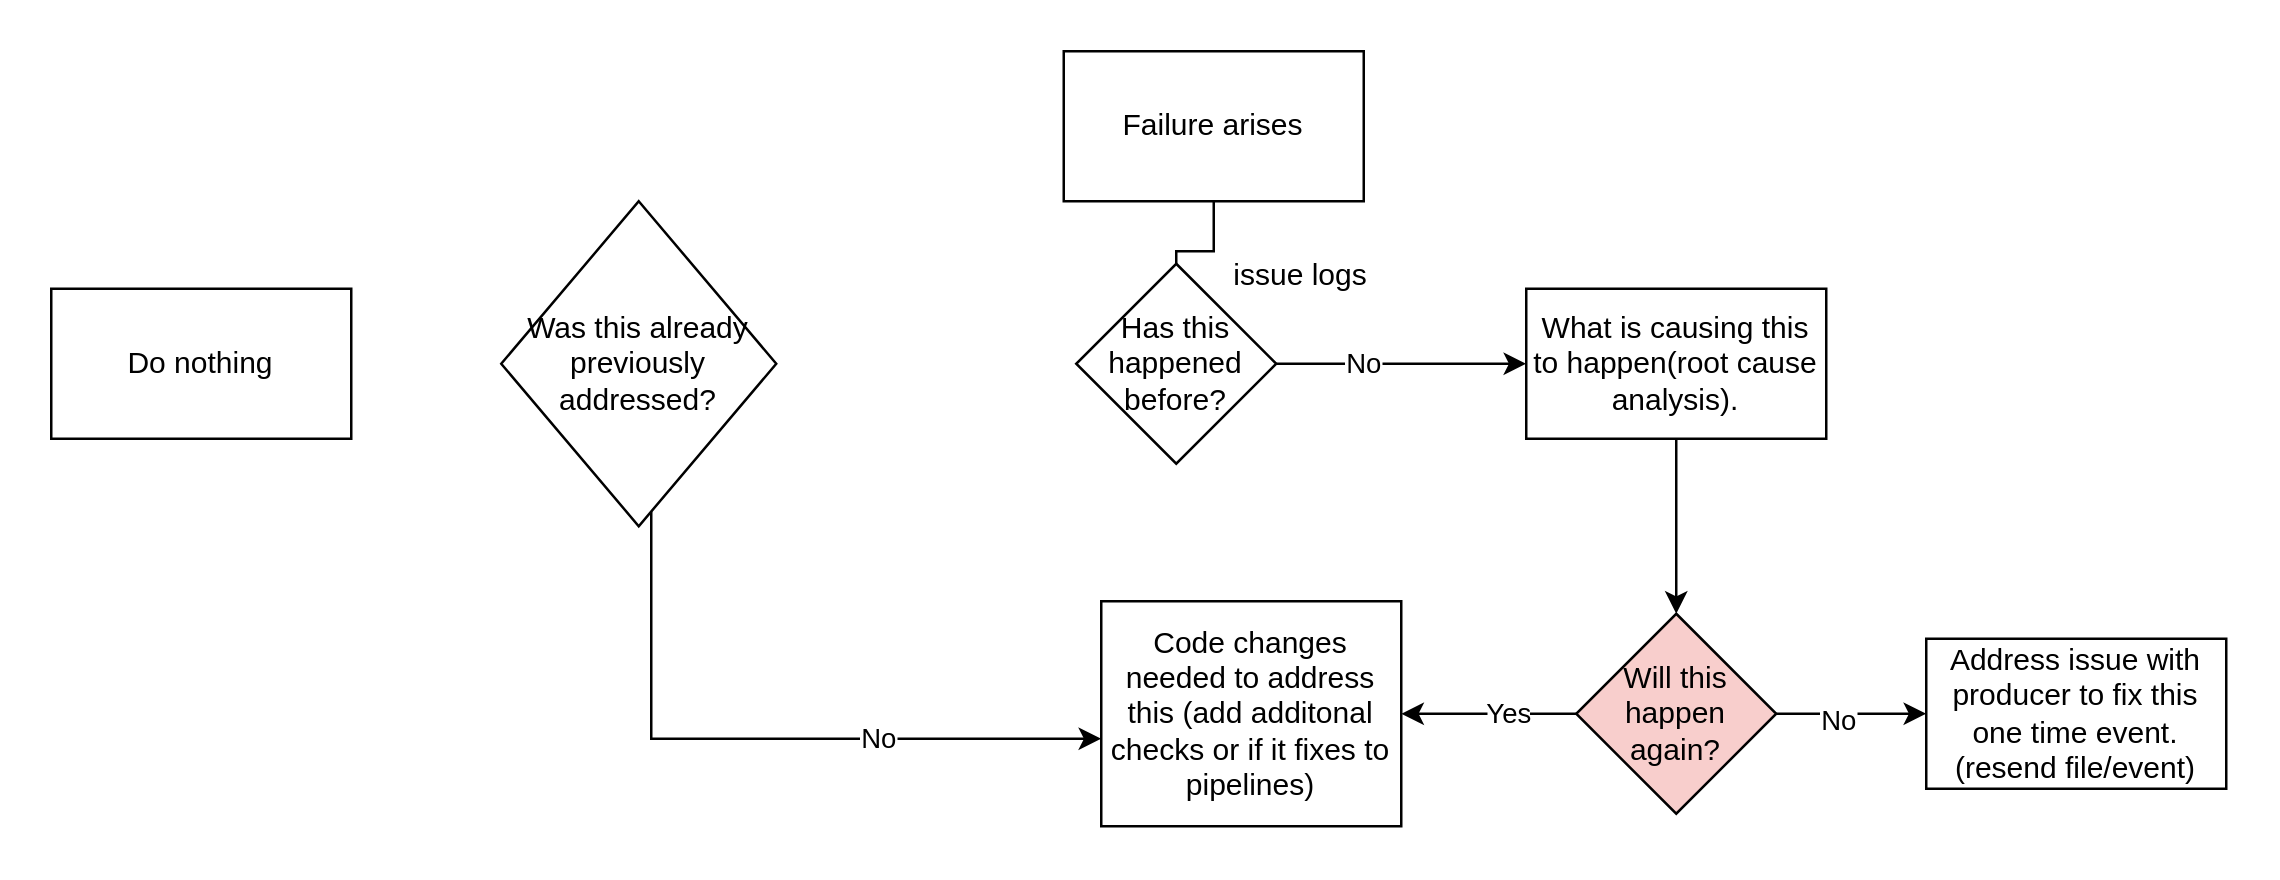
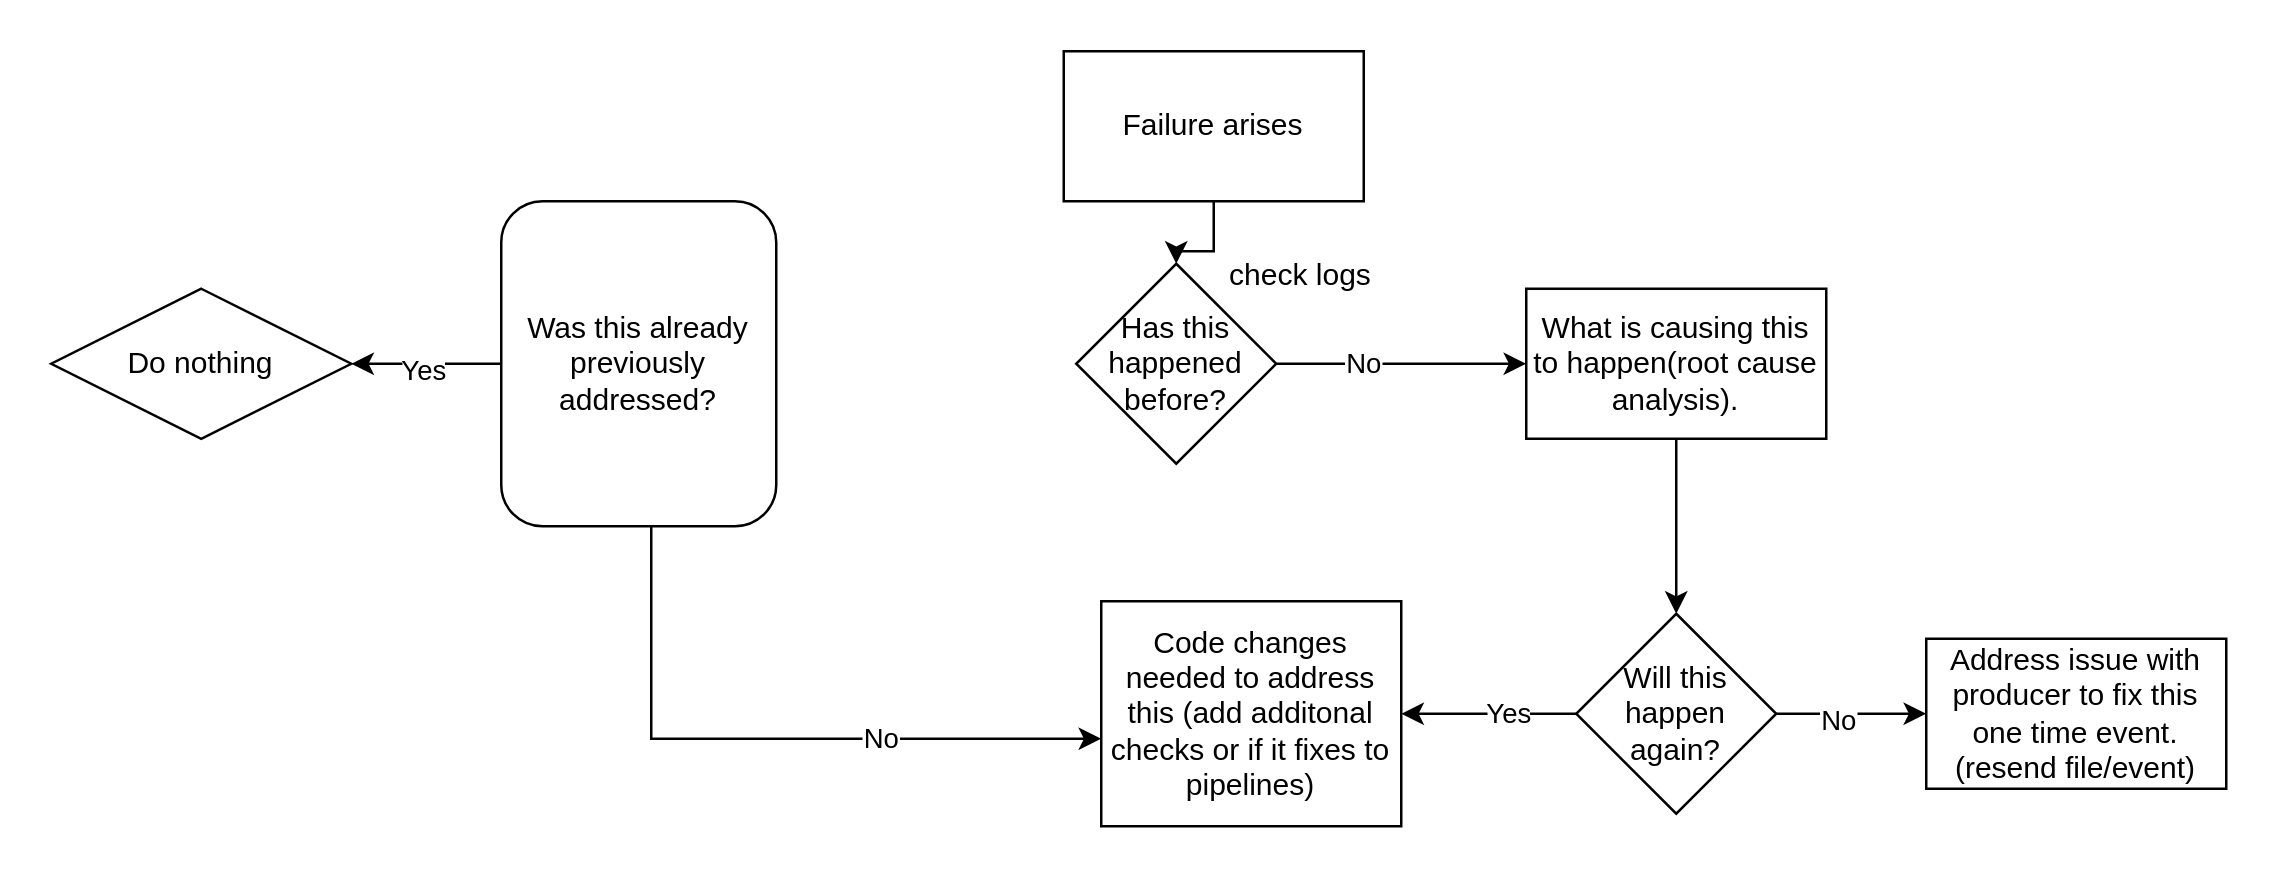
edge "Failure arises" -- "Has this happened before?": arrowhead none -> classic
node "issue logs": label "issue logs" -> "check logs"
node "Do nothing": shape rectangle -> diamond
edge "Was this already previously addressed?" -> "Do nothing": added, label "Yes"
node "Was this already previously addressed?": shape diamond -> rounded rectangle
node "Will this happen again?": fillcolor #f8cecc -> #ffffff
